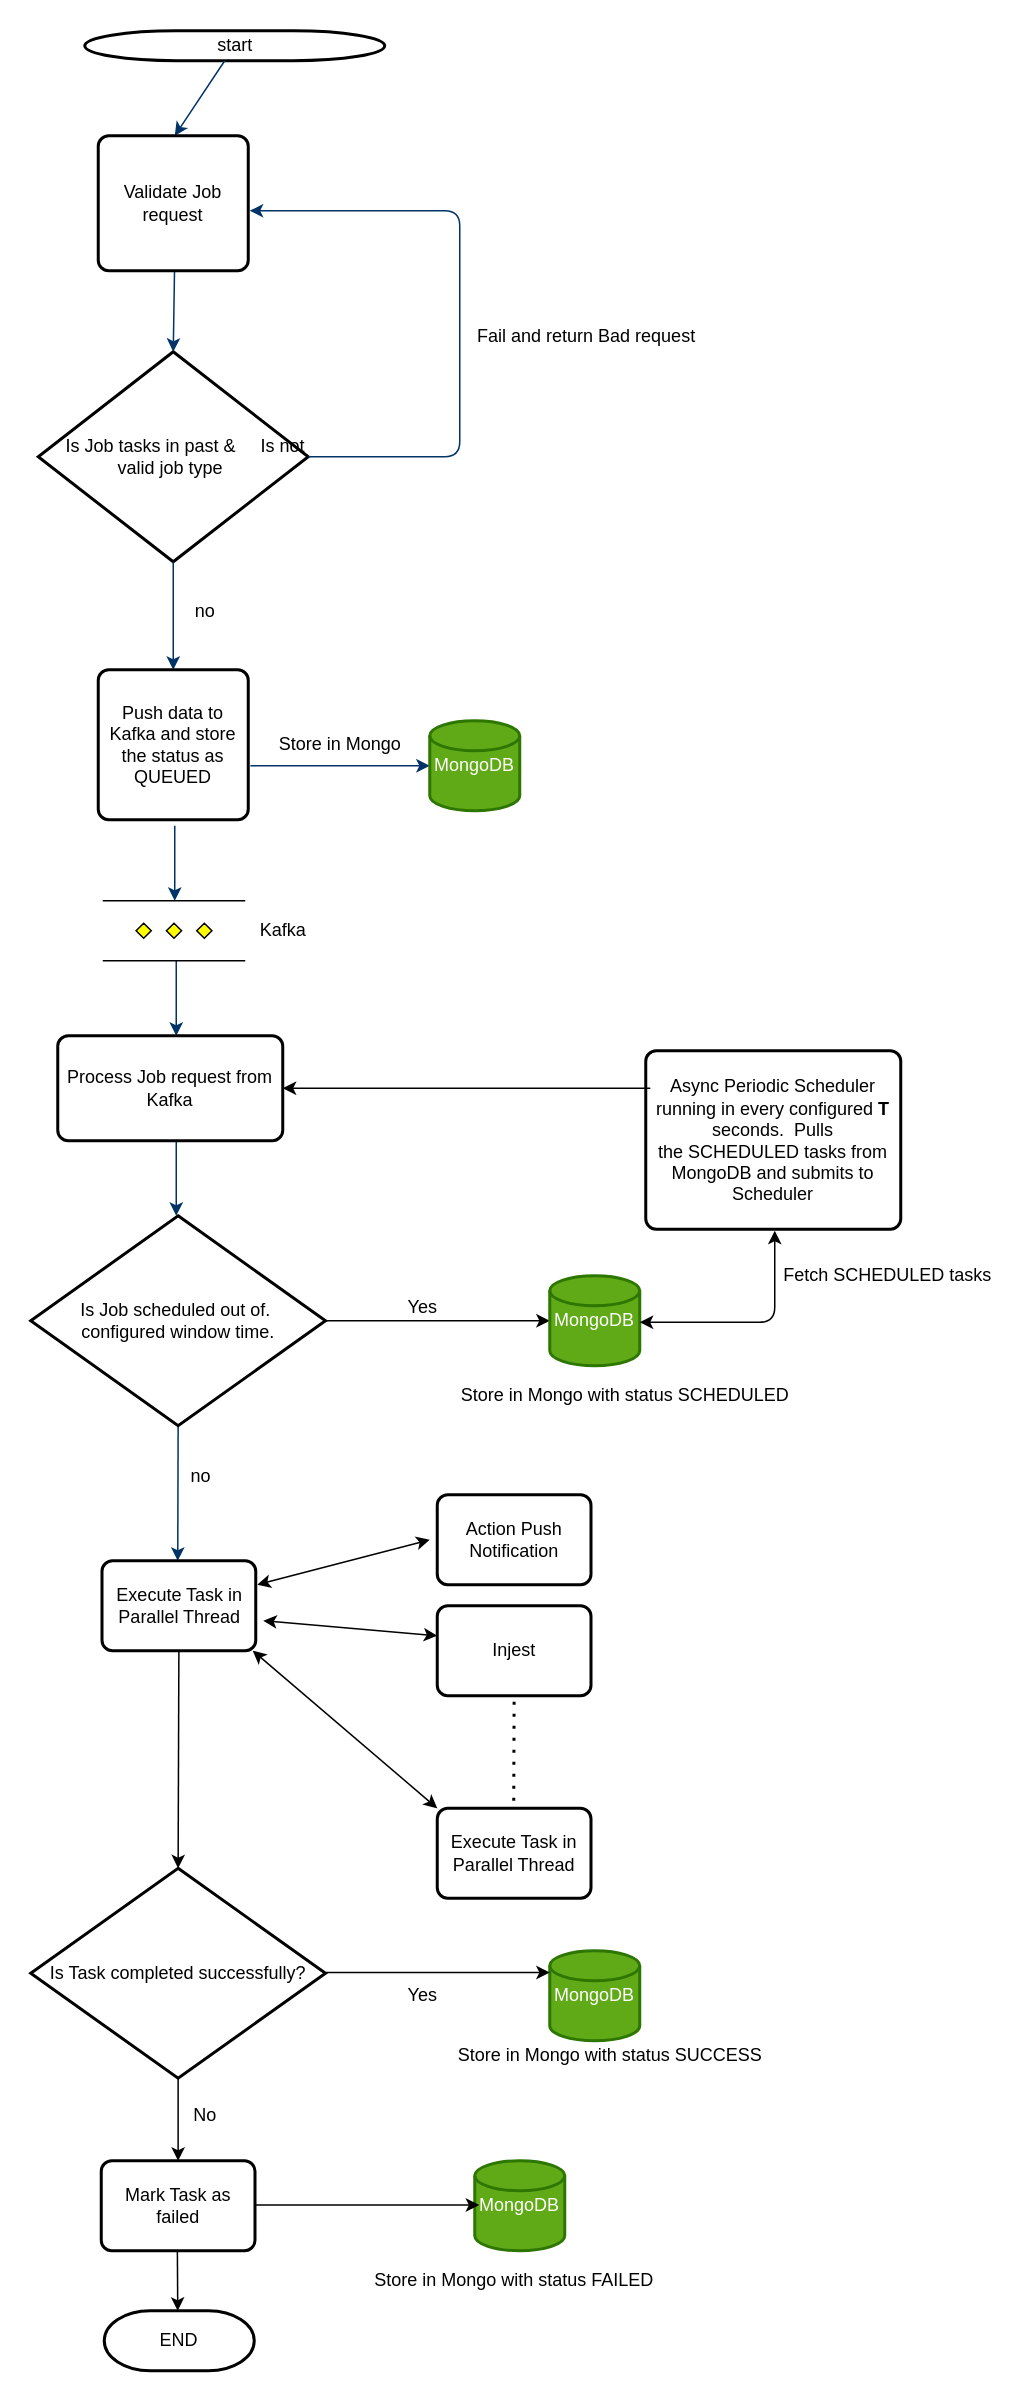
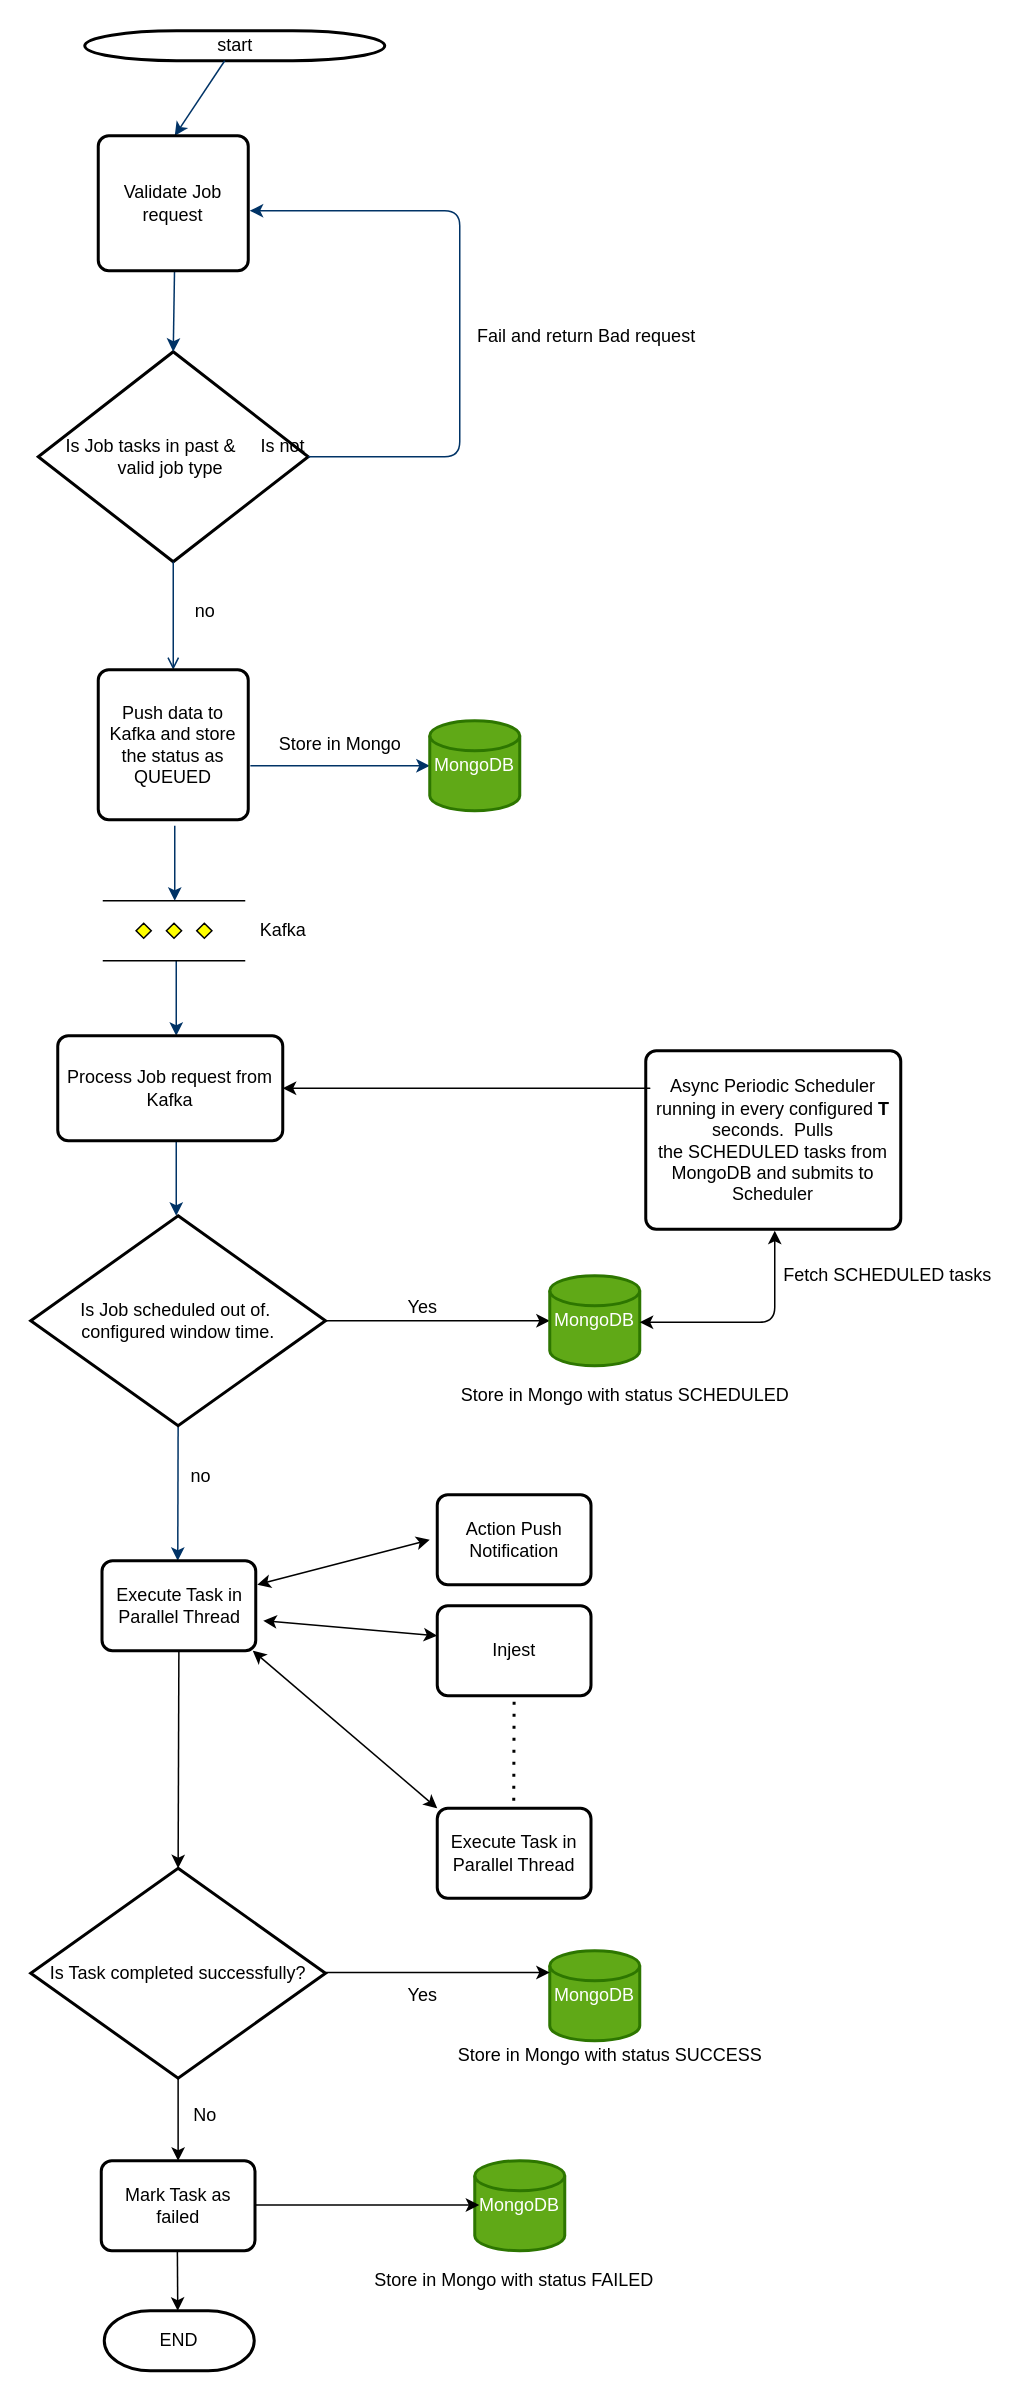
edge "Is Job tasks in past & Is not valid job type" -> "Push data to Kafka and store the status as QUEUED": arrowhead classic -> open
